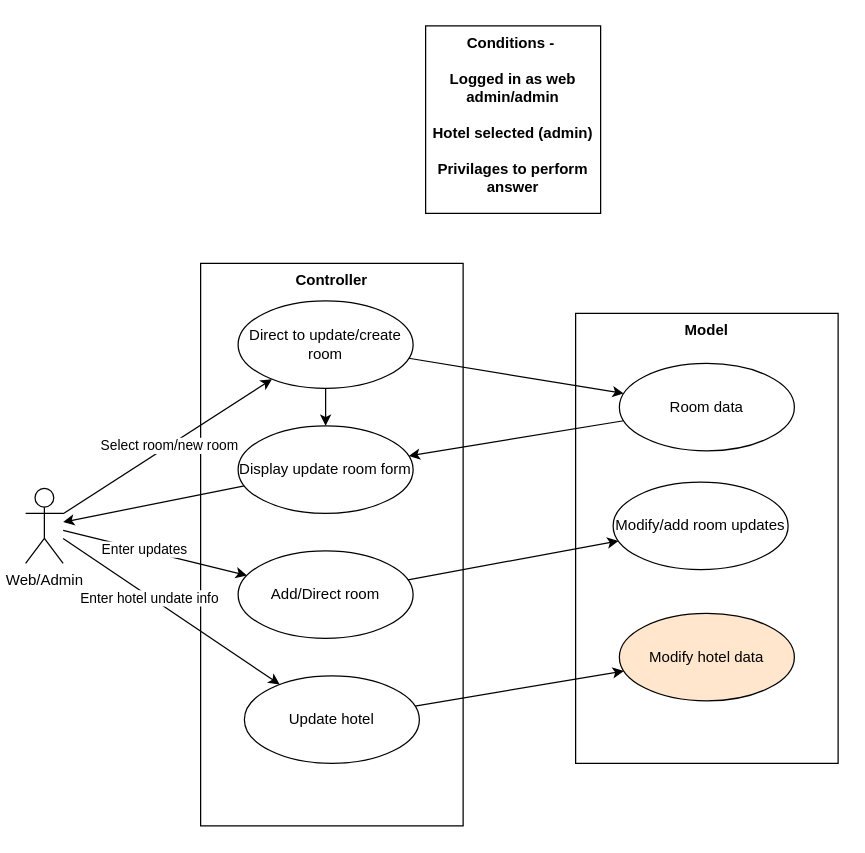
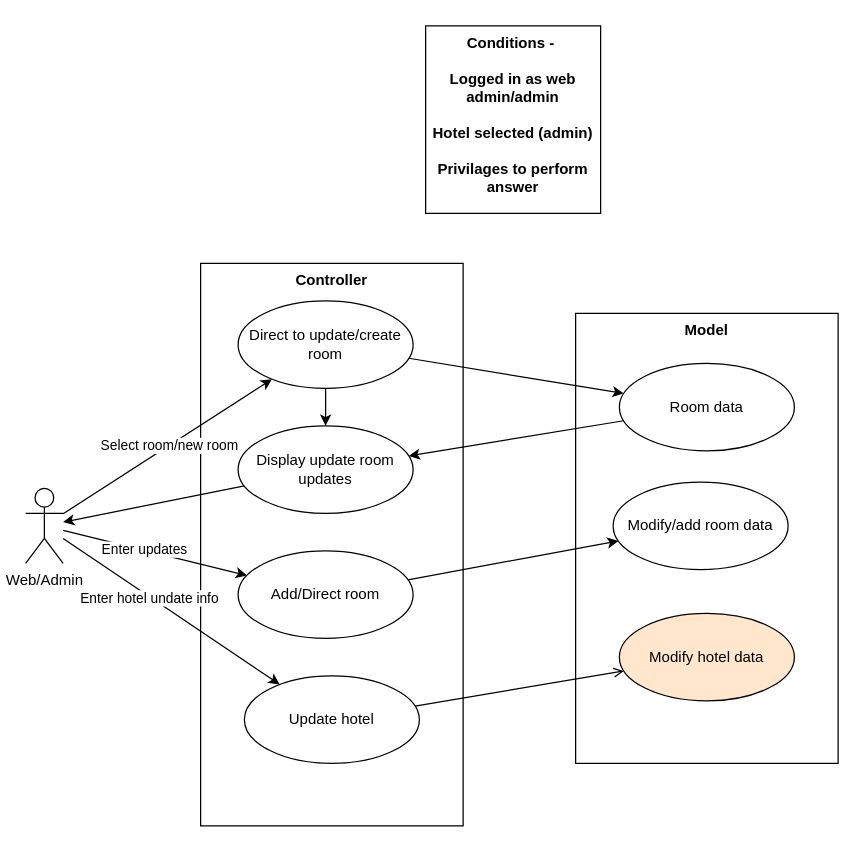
node "Display update room form": label "Display update room form" -> "Display update room updates"
node "Modify/add room updates": label "Modify/add room updates" -> "Modify/add room data"
edge "Update hotel" -> "Modify hotel data": arrowhead classic -> open
